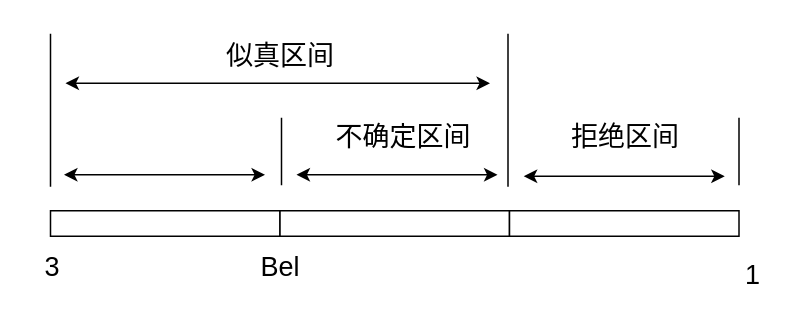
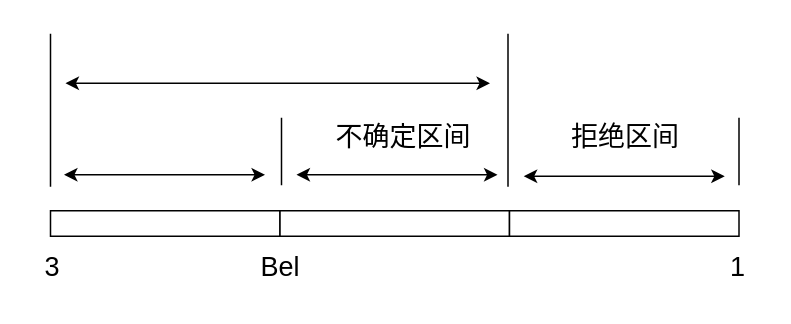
node "似真区间": removed
node "1": moved (752, 275) -> (737, 267)
